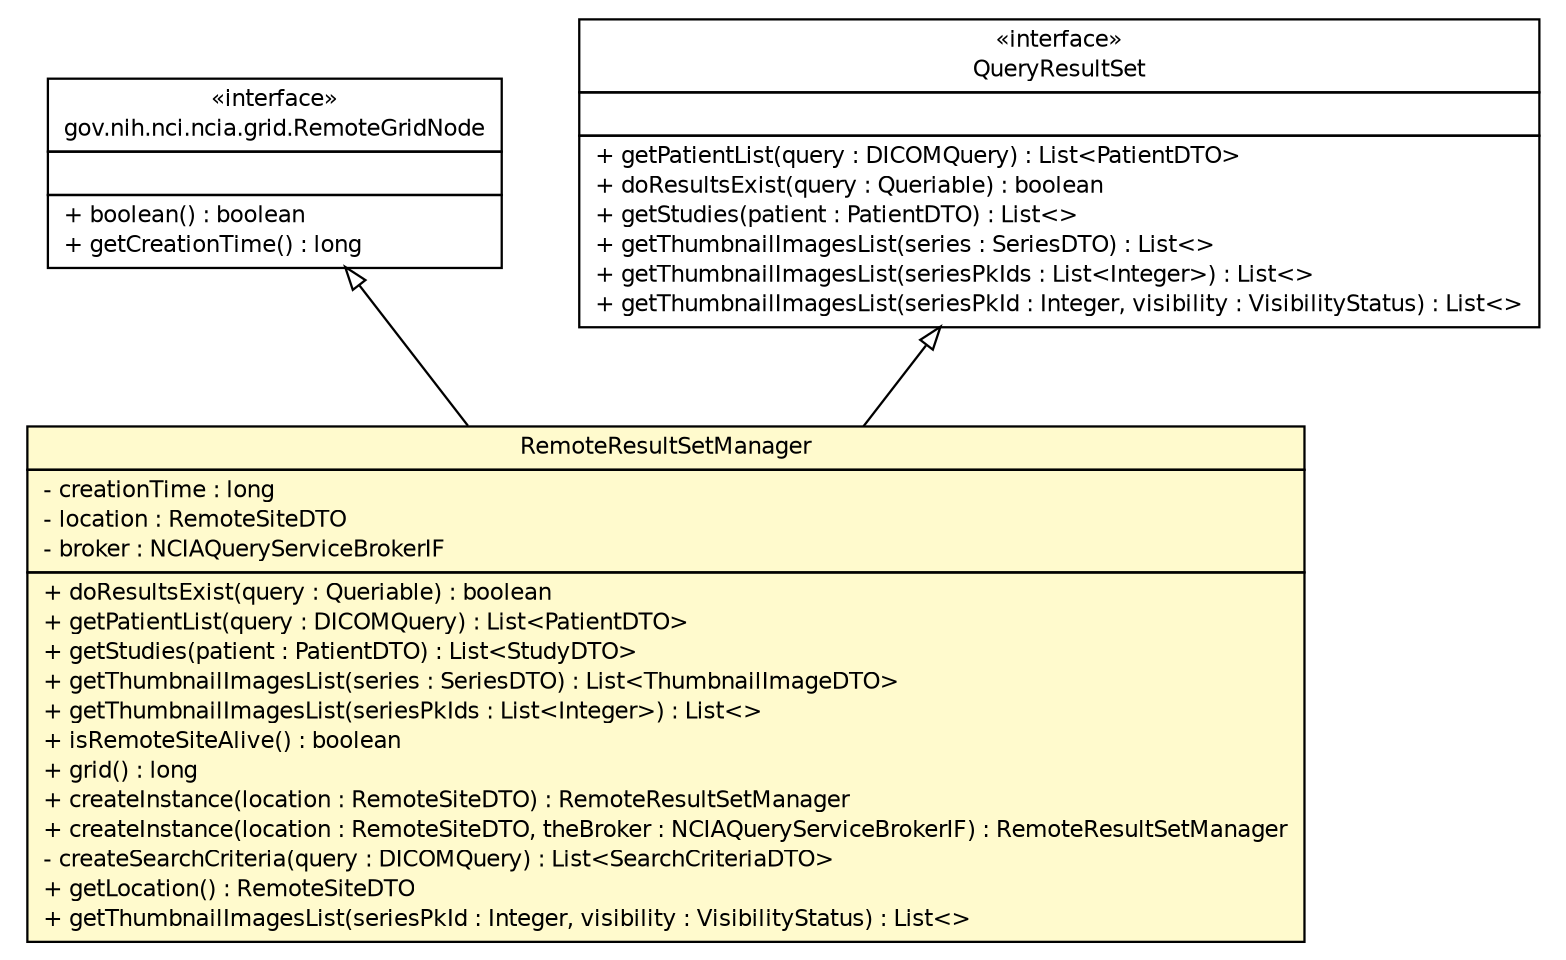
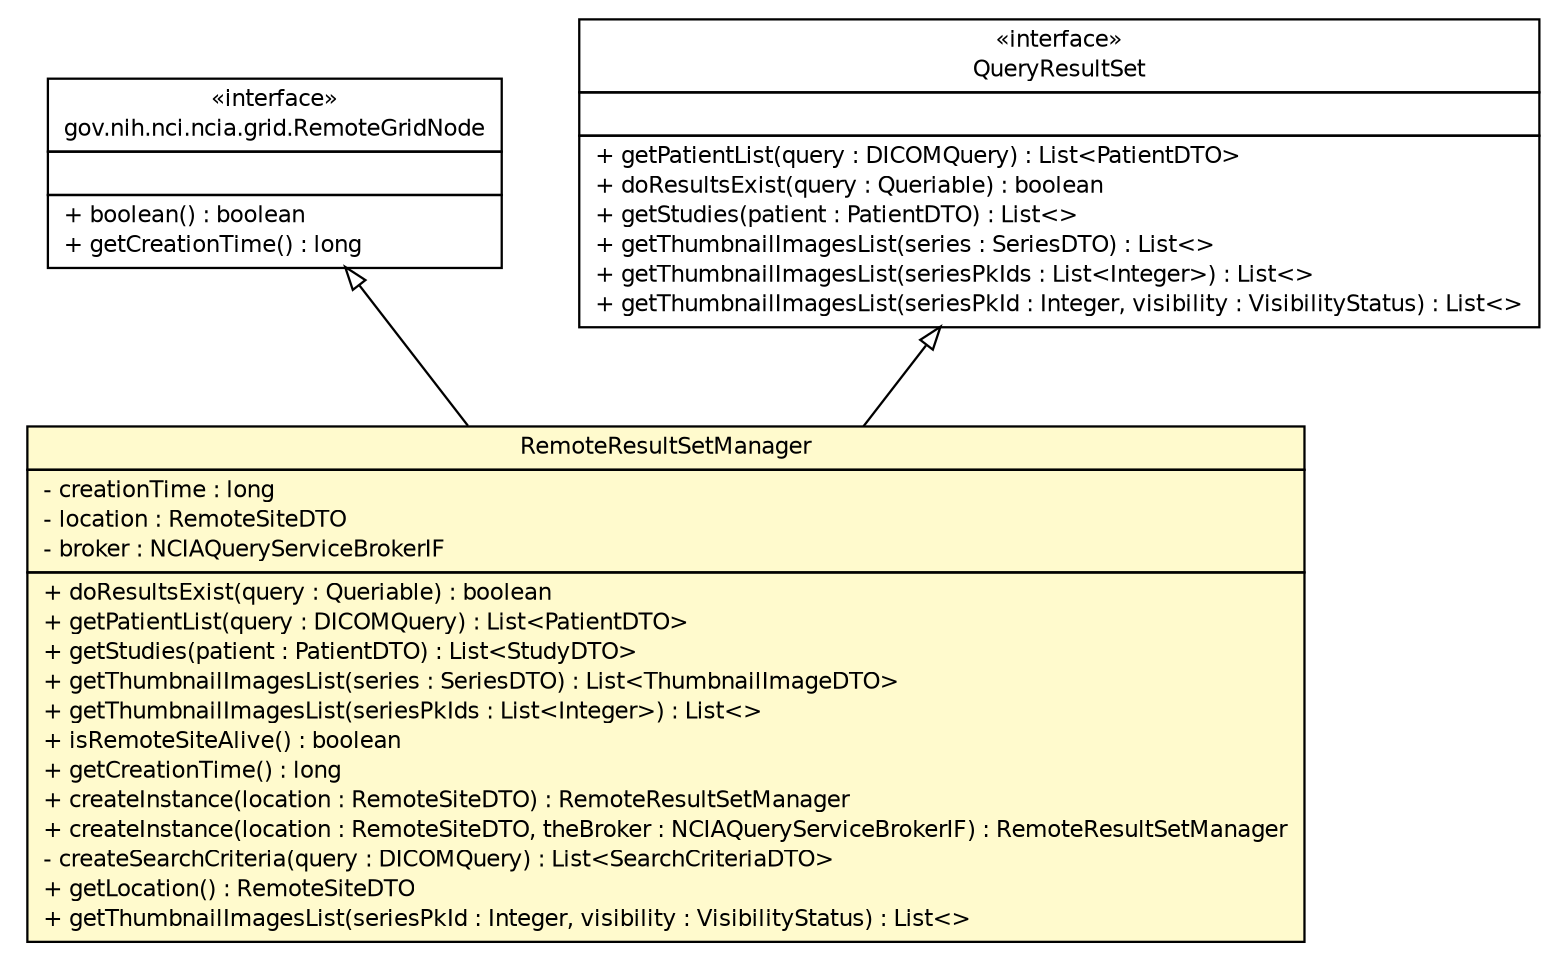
node "RemoteResultSetManager": text "+ grid() : long" -> "+ getCreationTime() : long"
